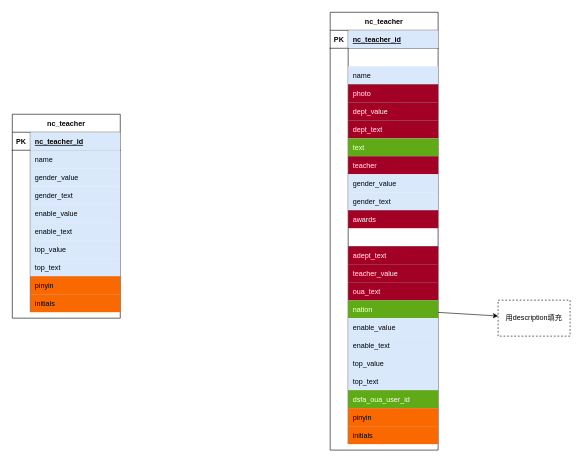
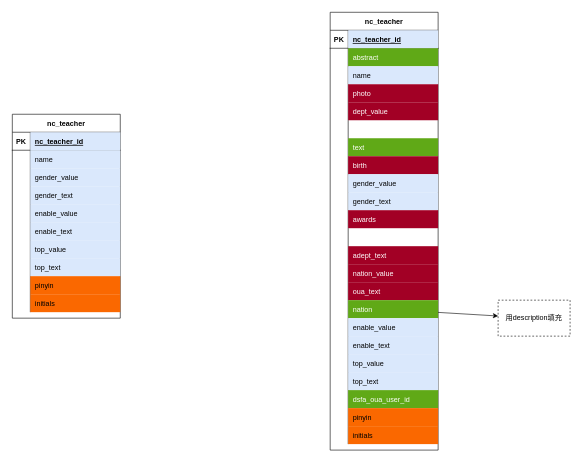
node "abstract": added
node "dept_text": removed
node "teacher": label "teacher" -> "birth"
node "teacher_value": label "teacher_value" -> "nation_value"
